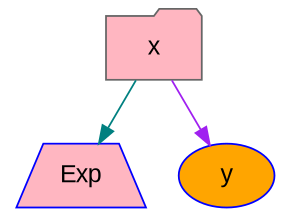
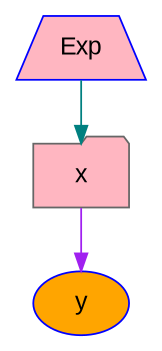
edge "x" -> "Exp": reversed
